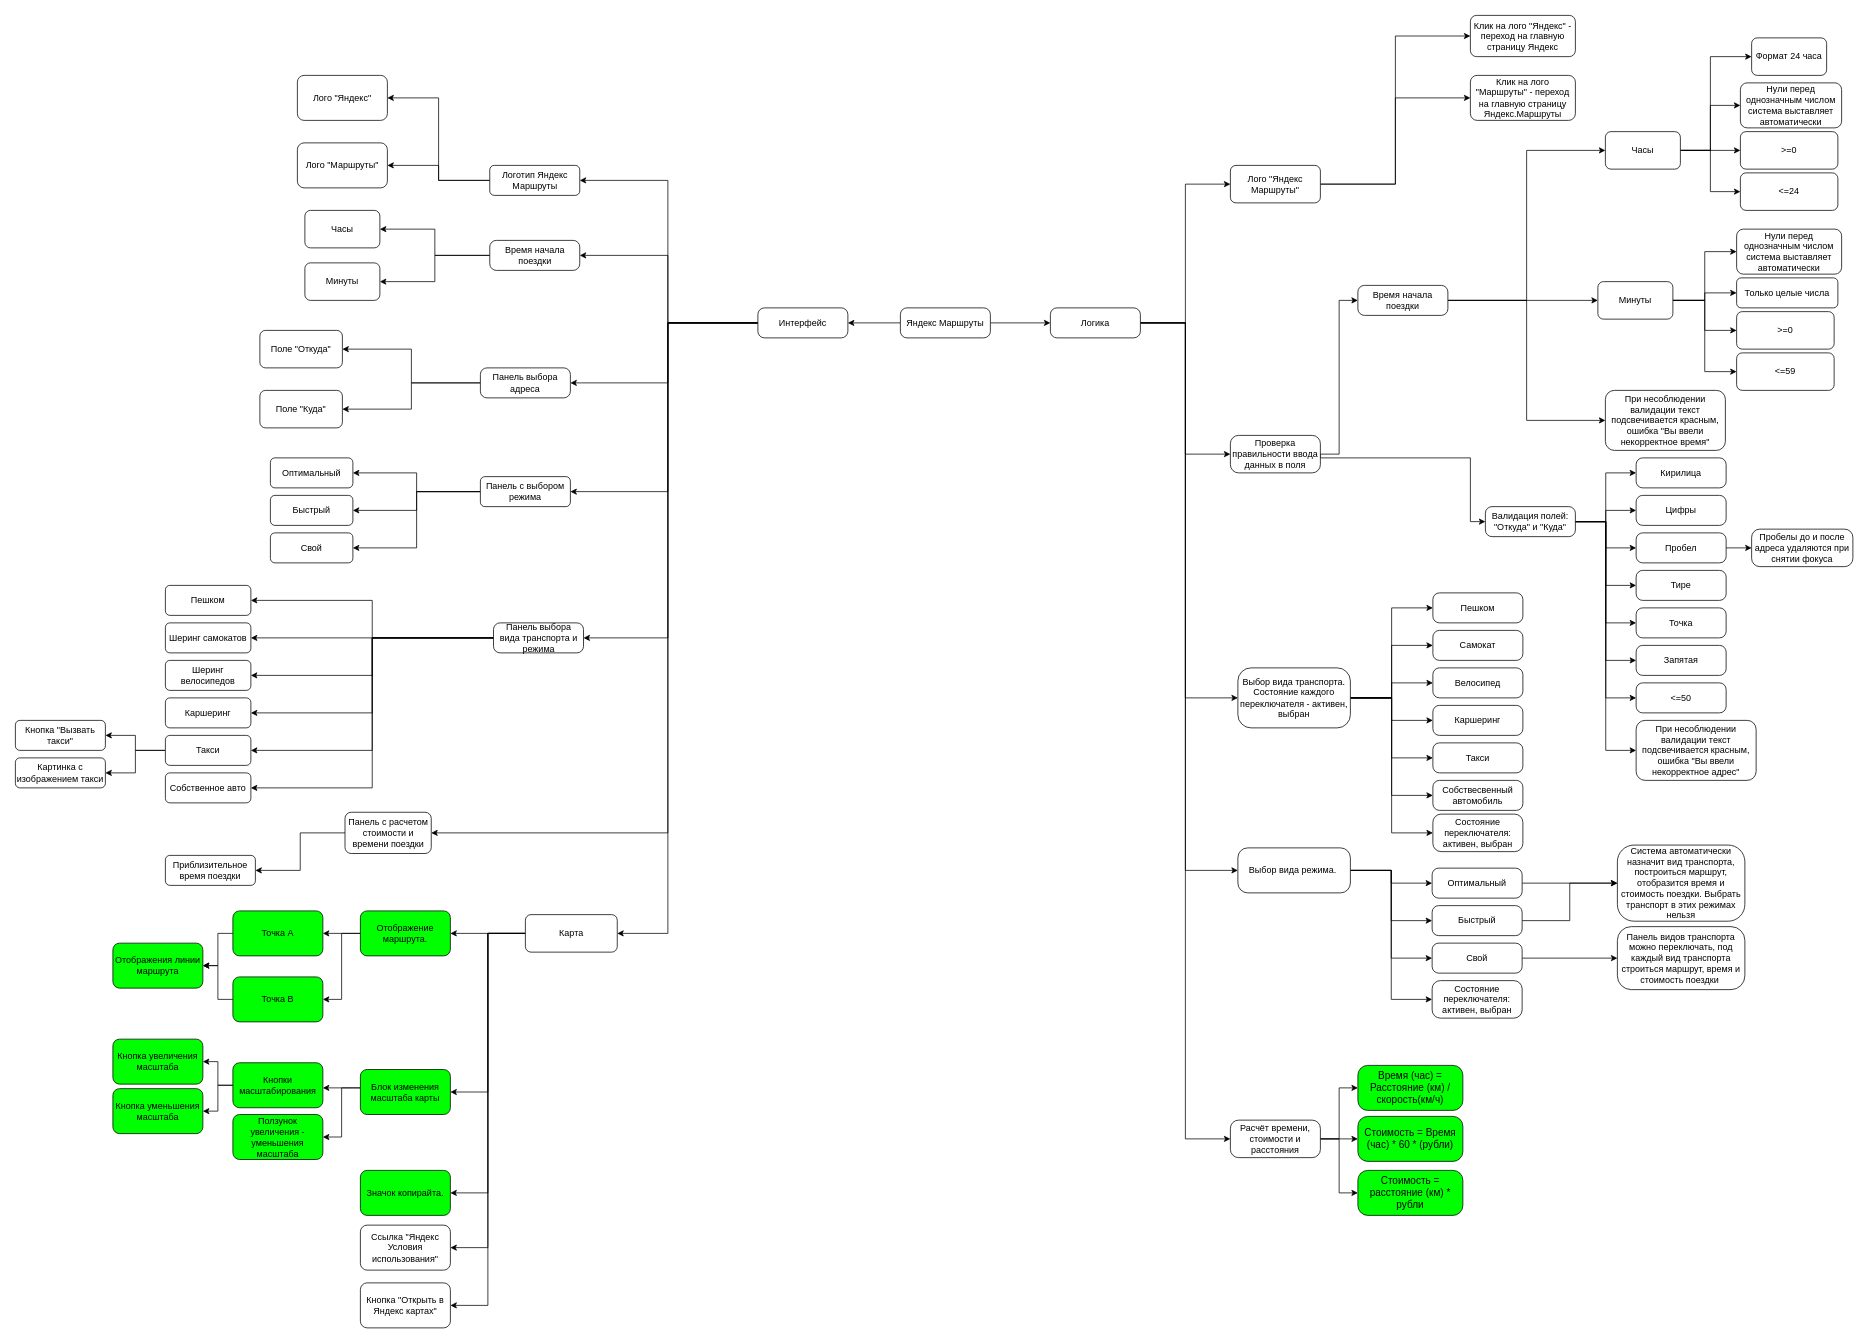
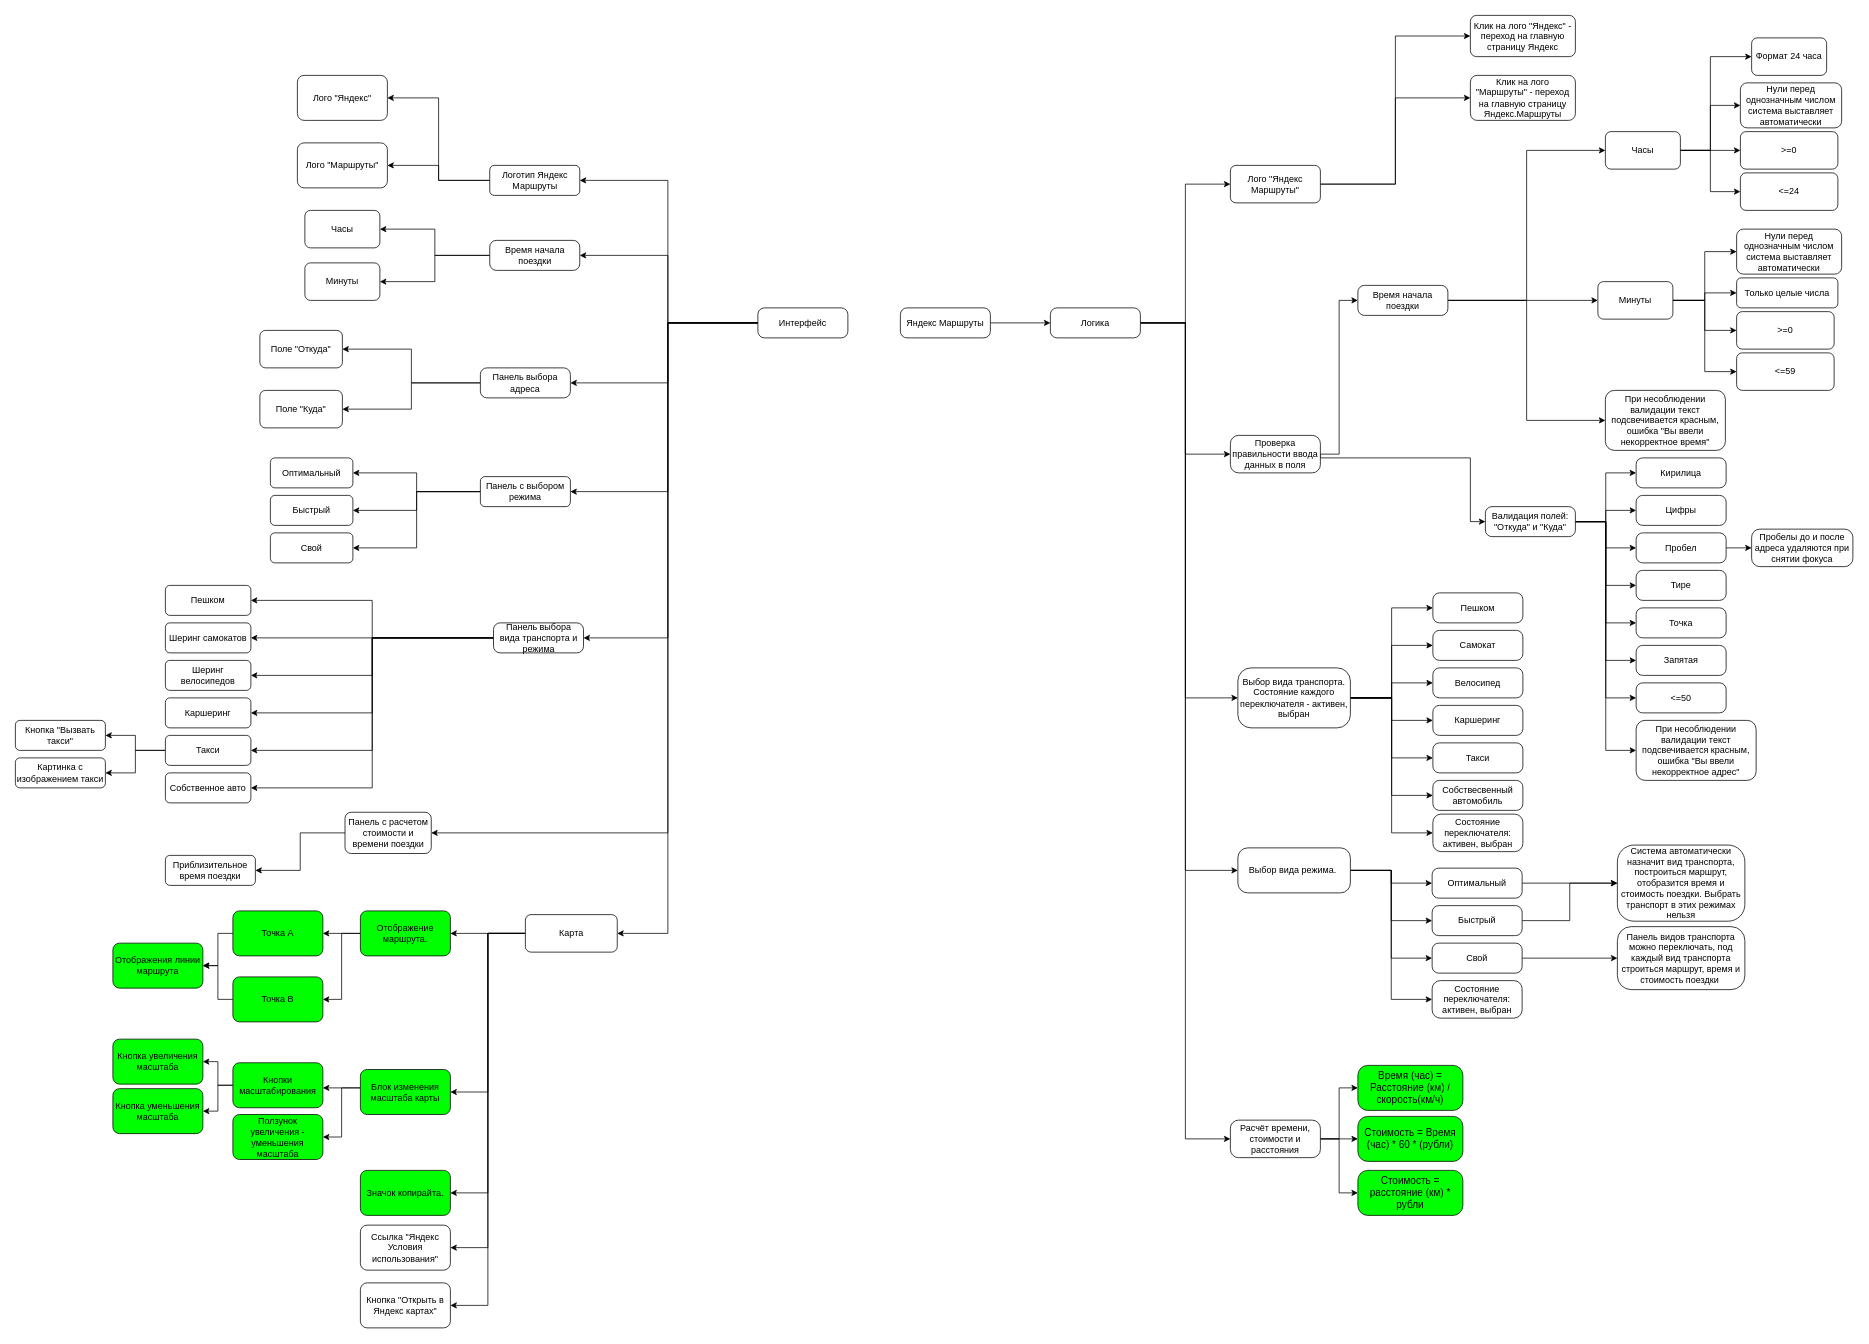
edge "Яндекс Маршруты" -> "Интерфейс": removed
